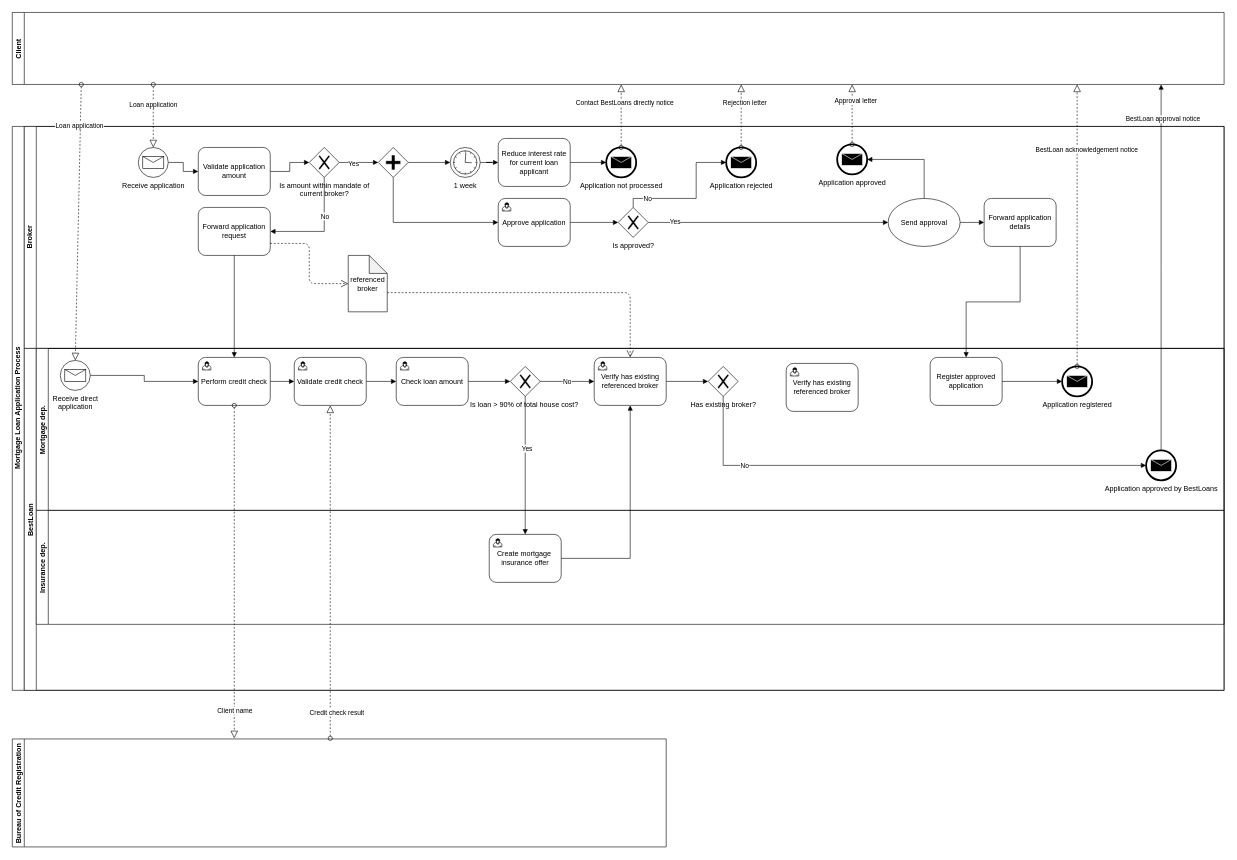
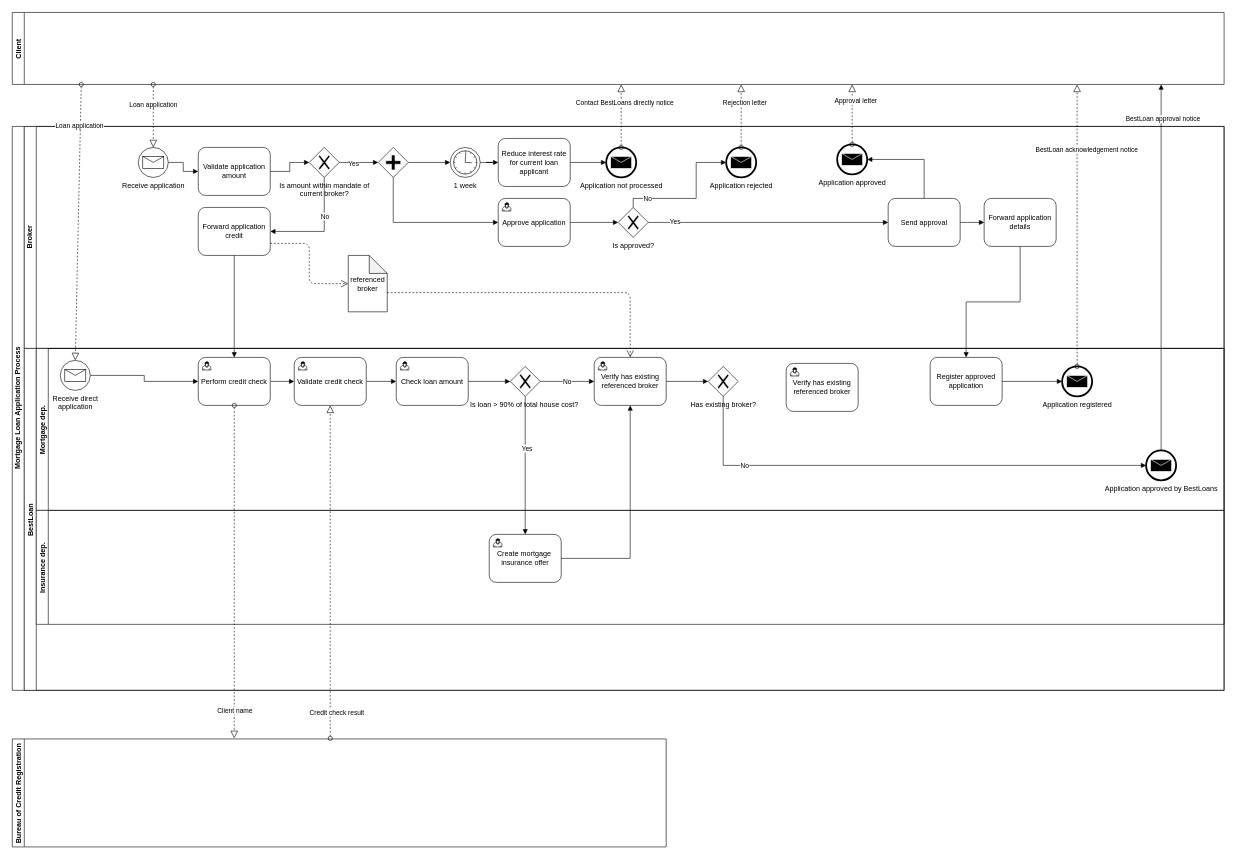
node "Send approval": shape ellipse -> rounded rectangle
node "Forward application request": label "Forward application request" -> "Forward application credit"
